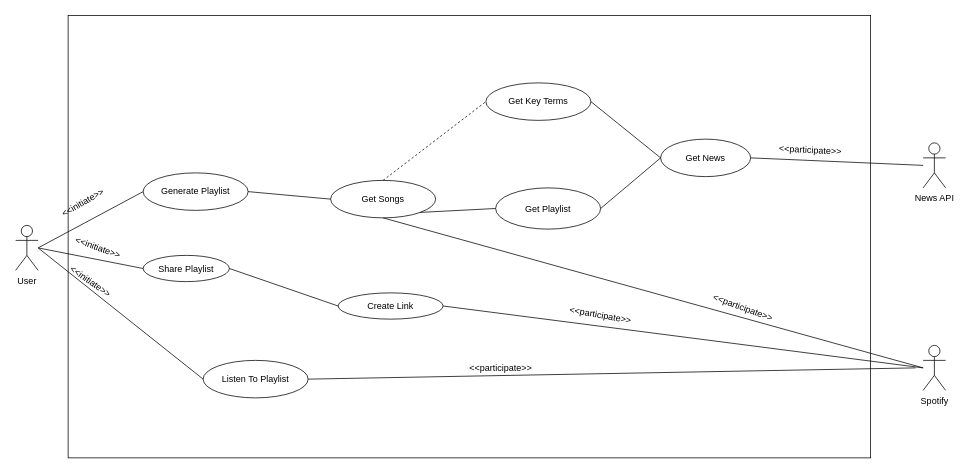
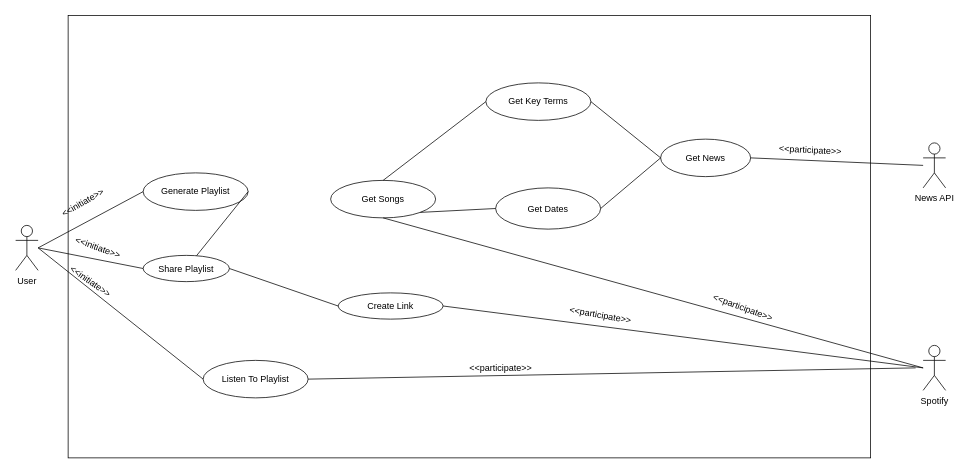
edge "Get Key Terms" -- "Get Songs": style dashed -> solid
edge "Generate Playlist" -- "Get Songs": now "Generate Playlist" -- "Share Playlist"
node "Get Playlist": label "Get Playlist" -> "Get Dates"
